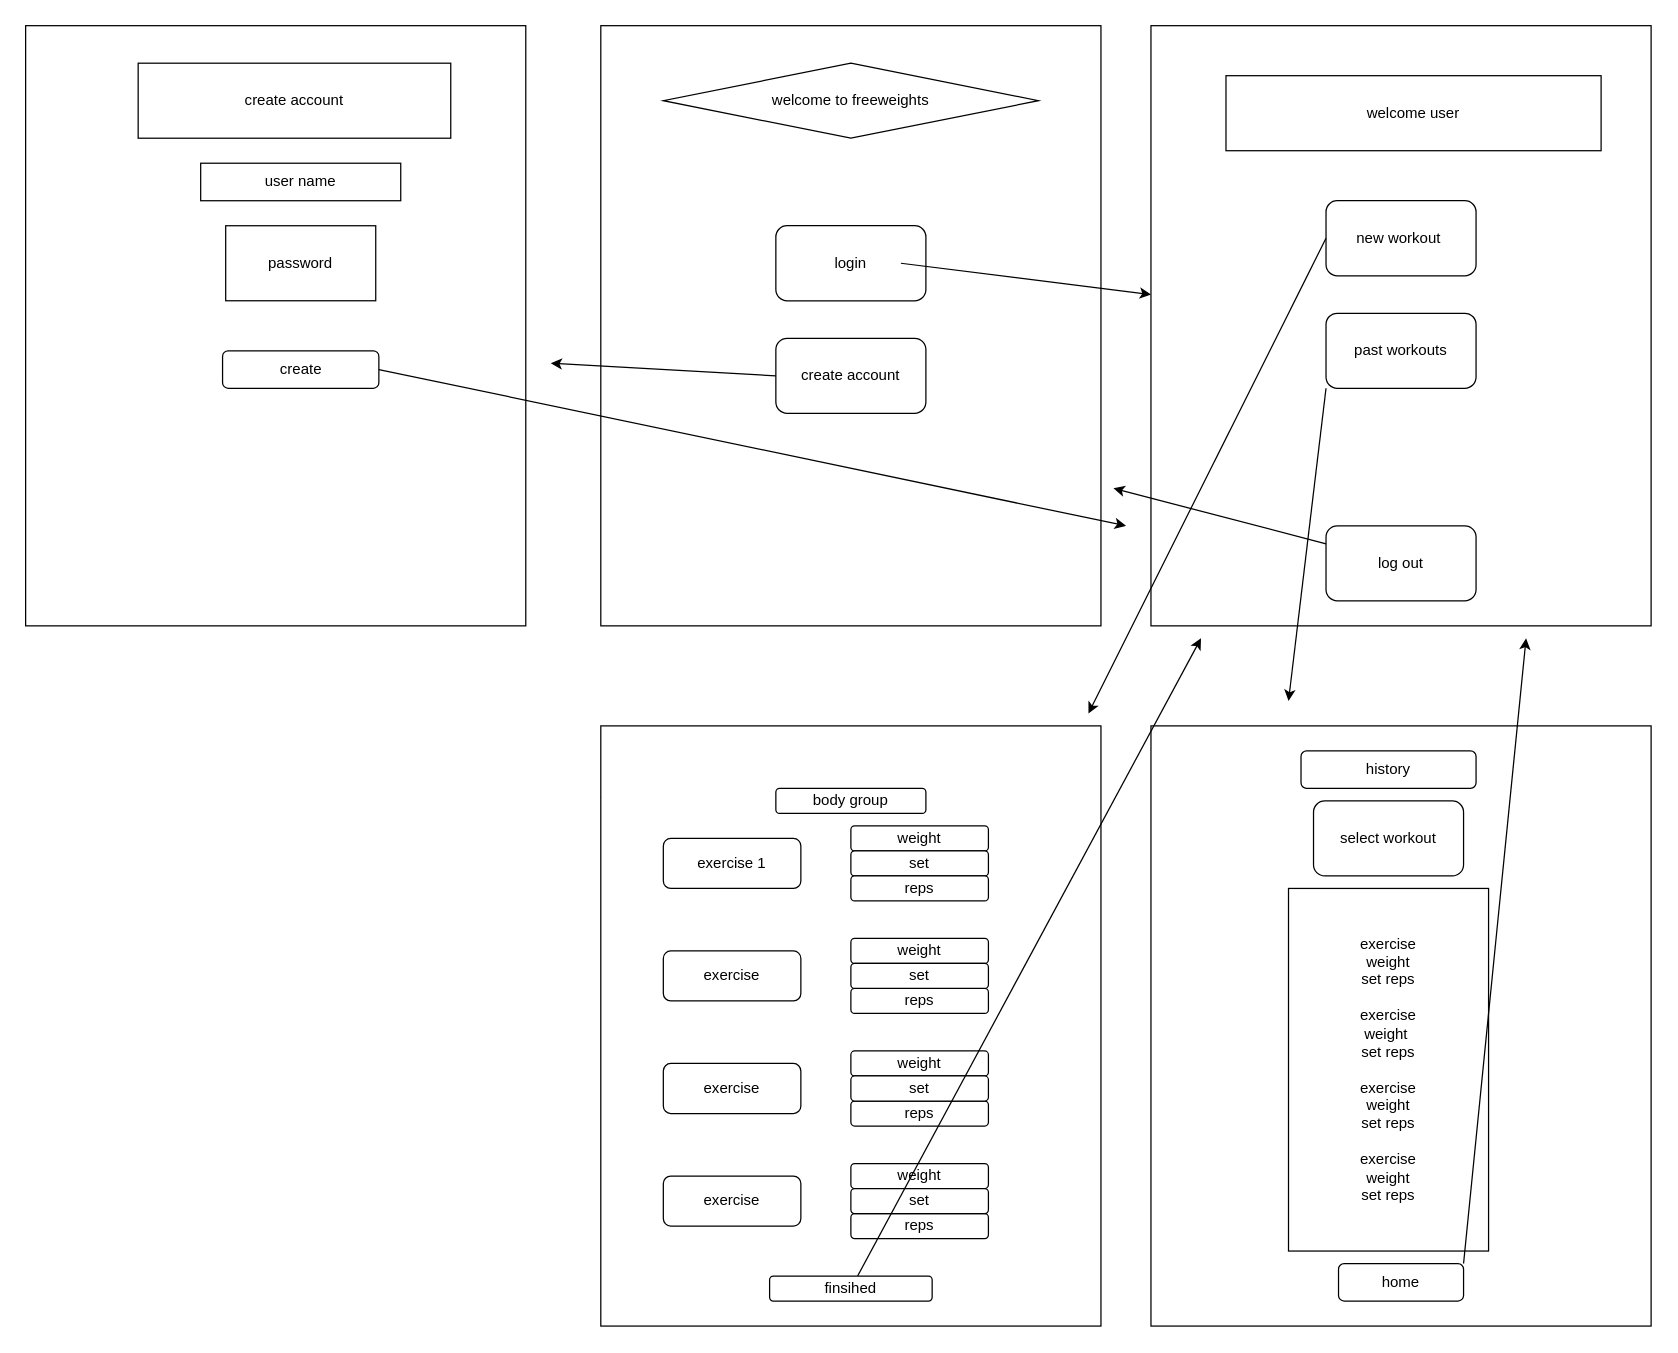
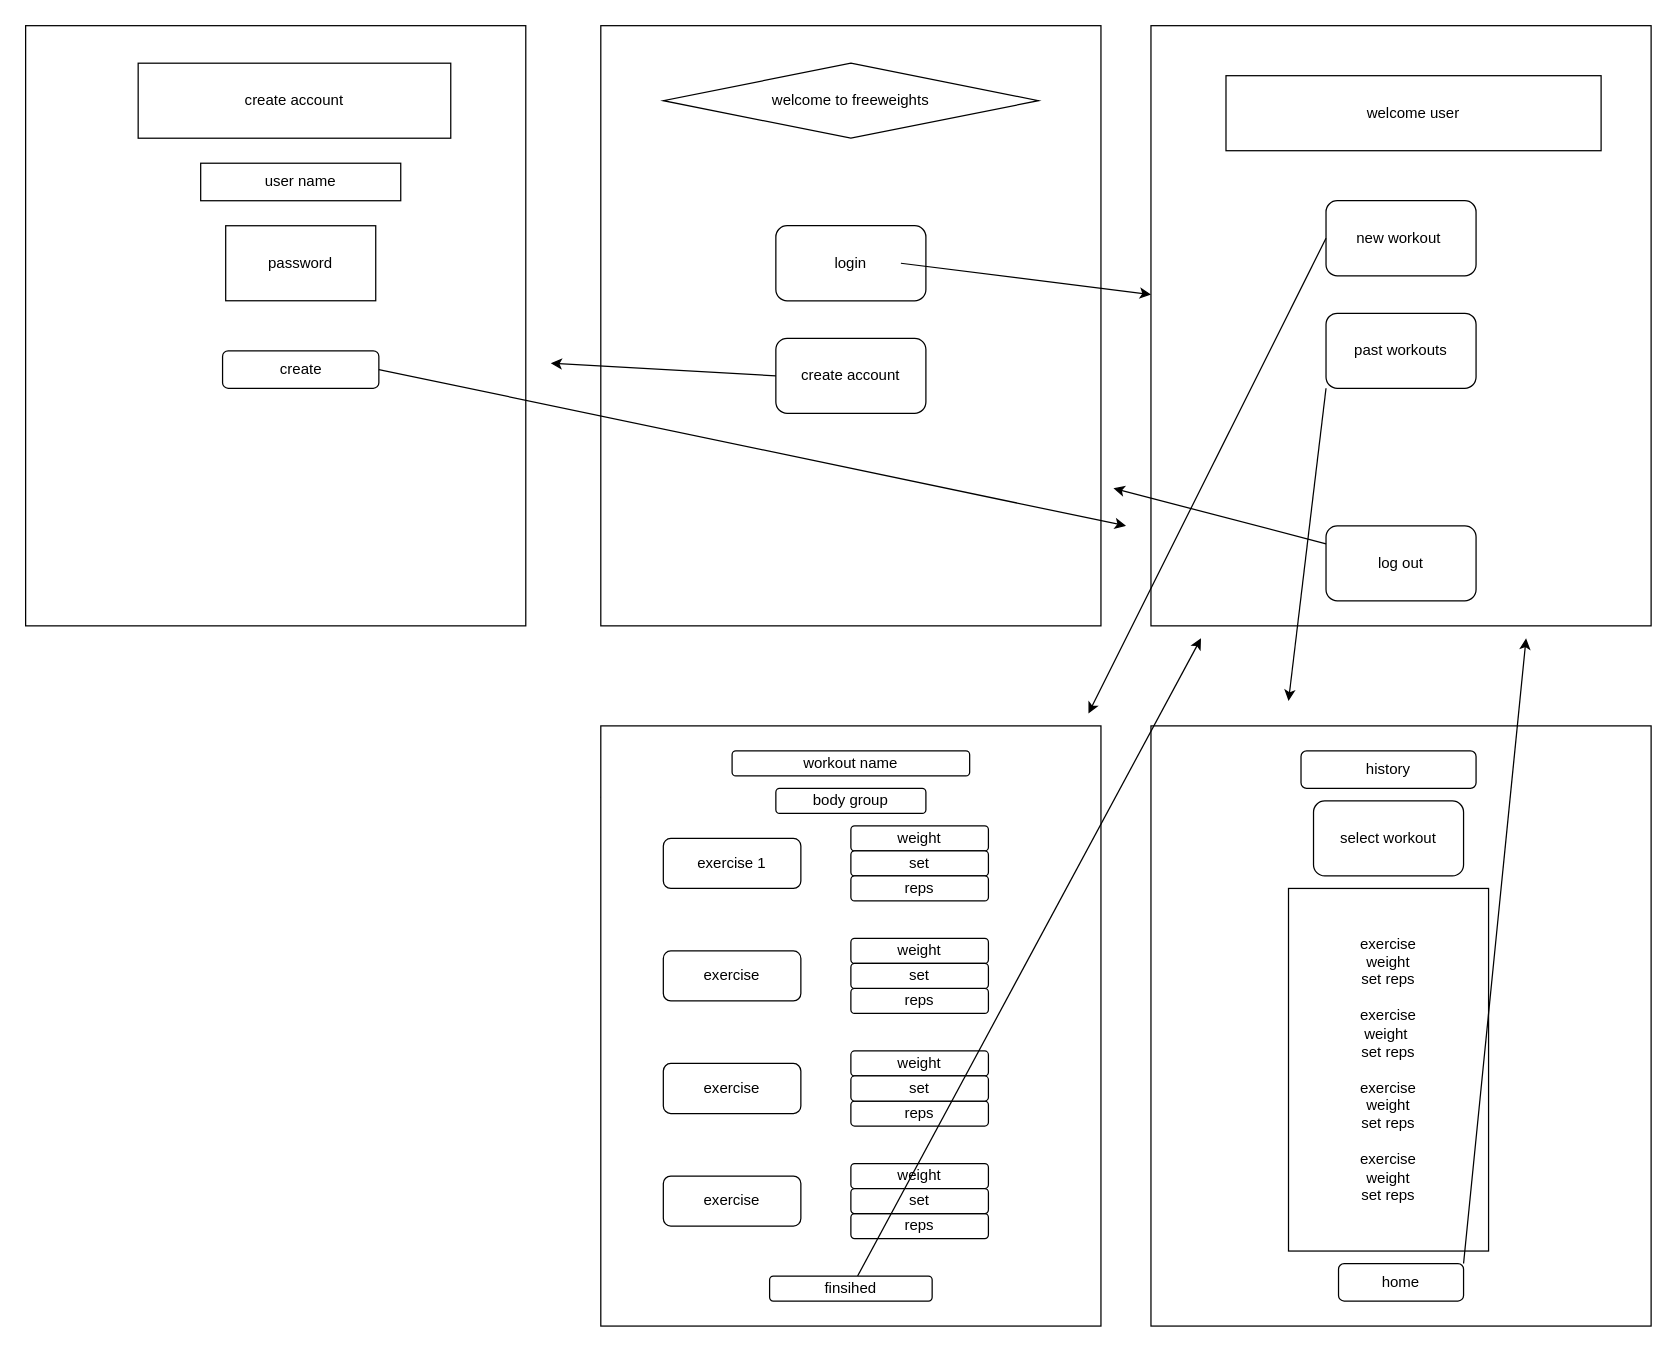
node "workout name": added
